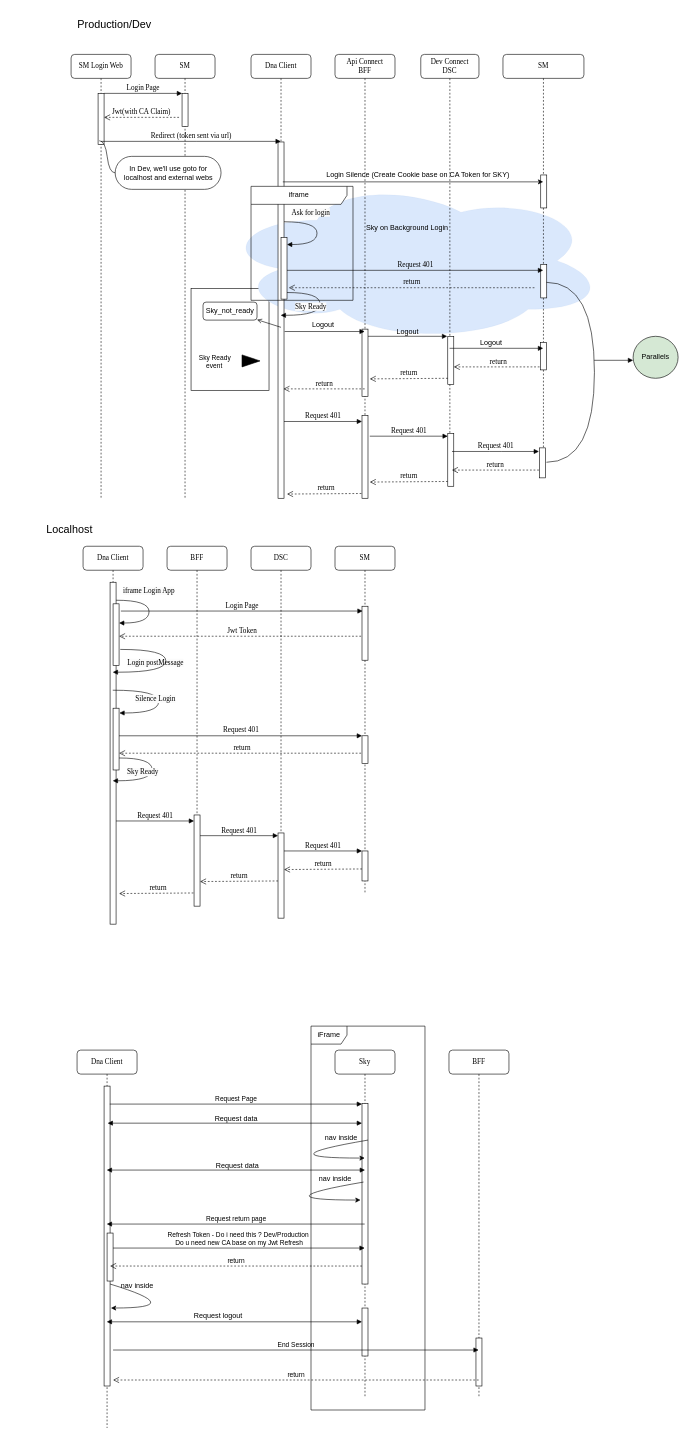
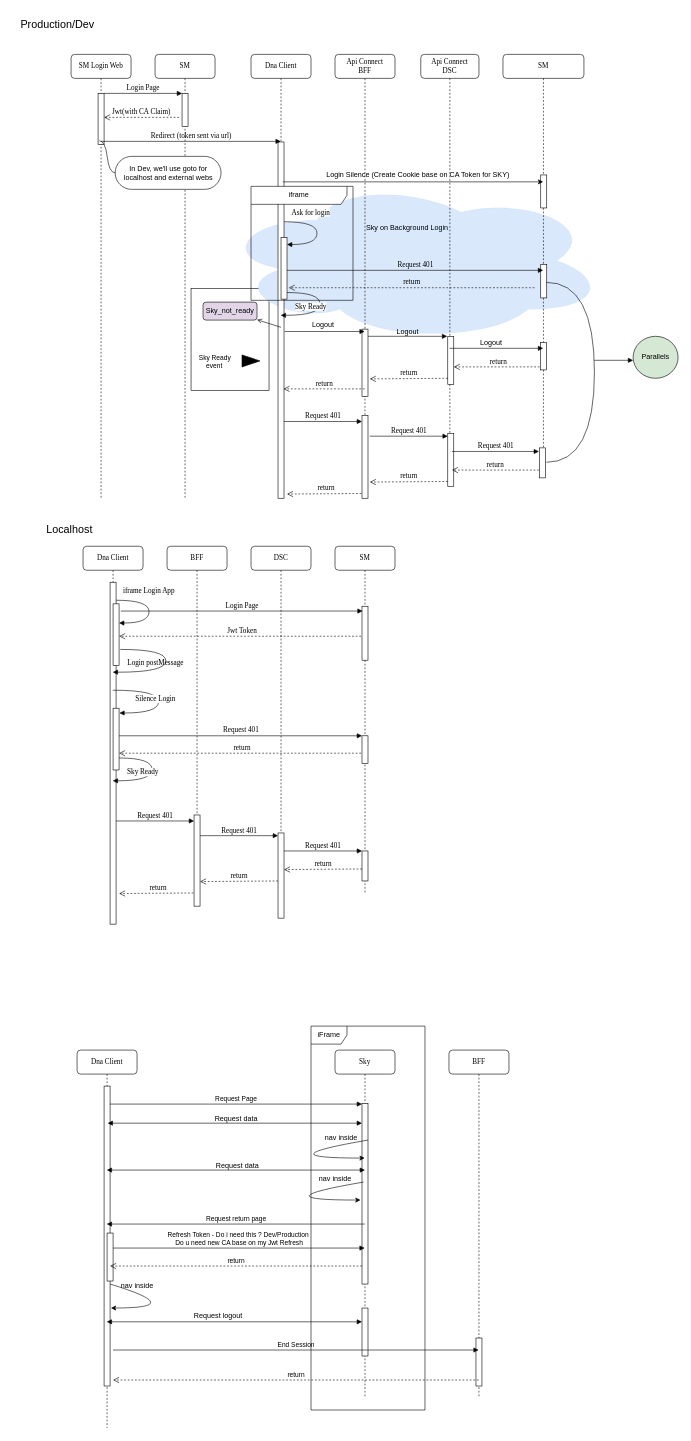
node "Production/Dev": moved (114, 24) -> (57, 24)
node "Dev Connect DSC": label "Dev Connect DSC" -> "Api Connect DSC"
node "Sky_not_ready": fillcolor #ffffff -> #e1d5e7
